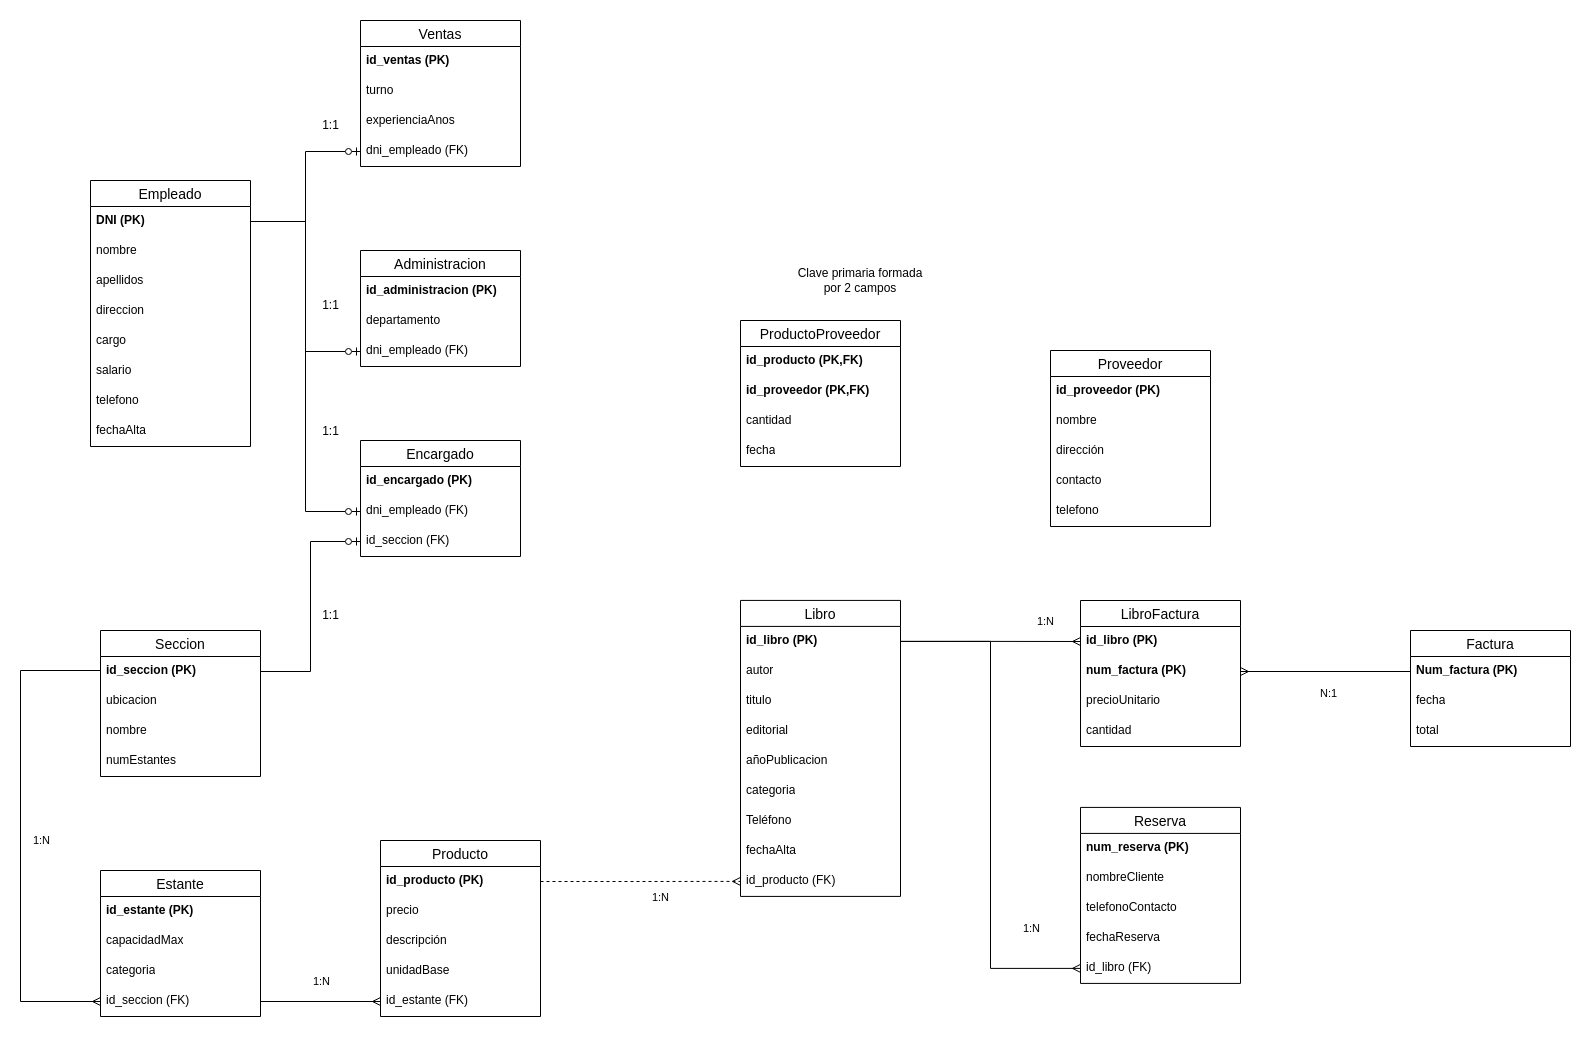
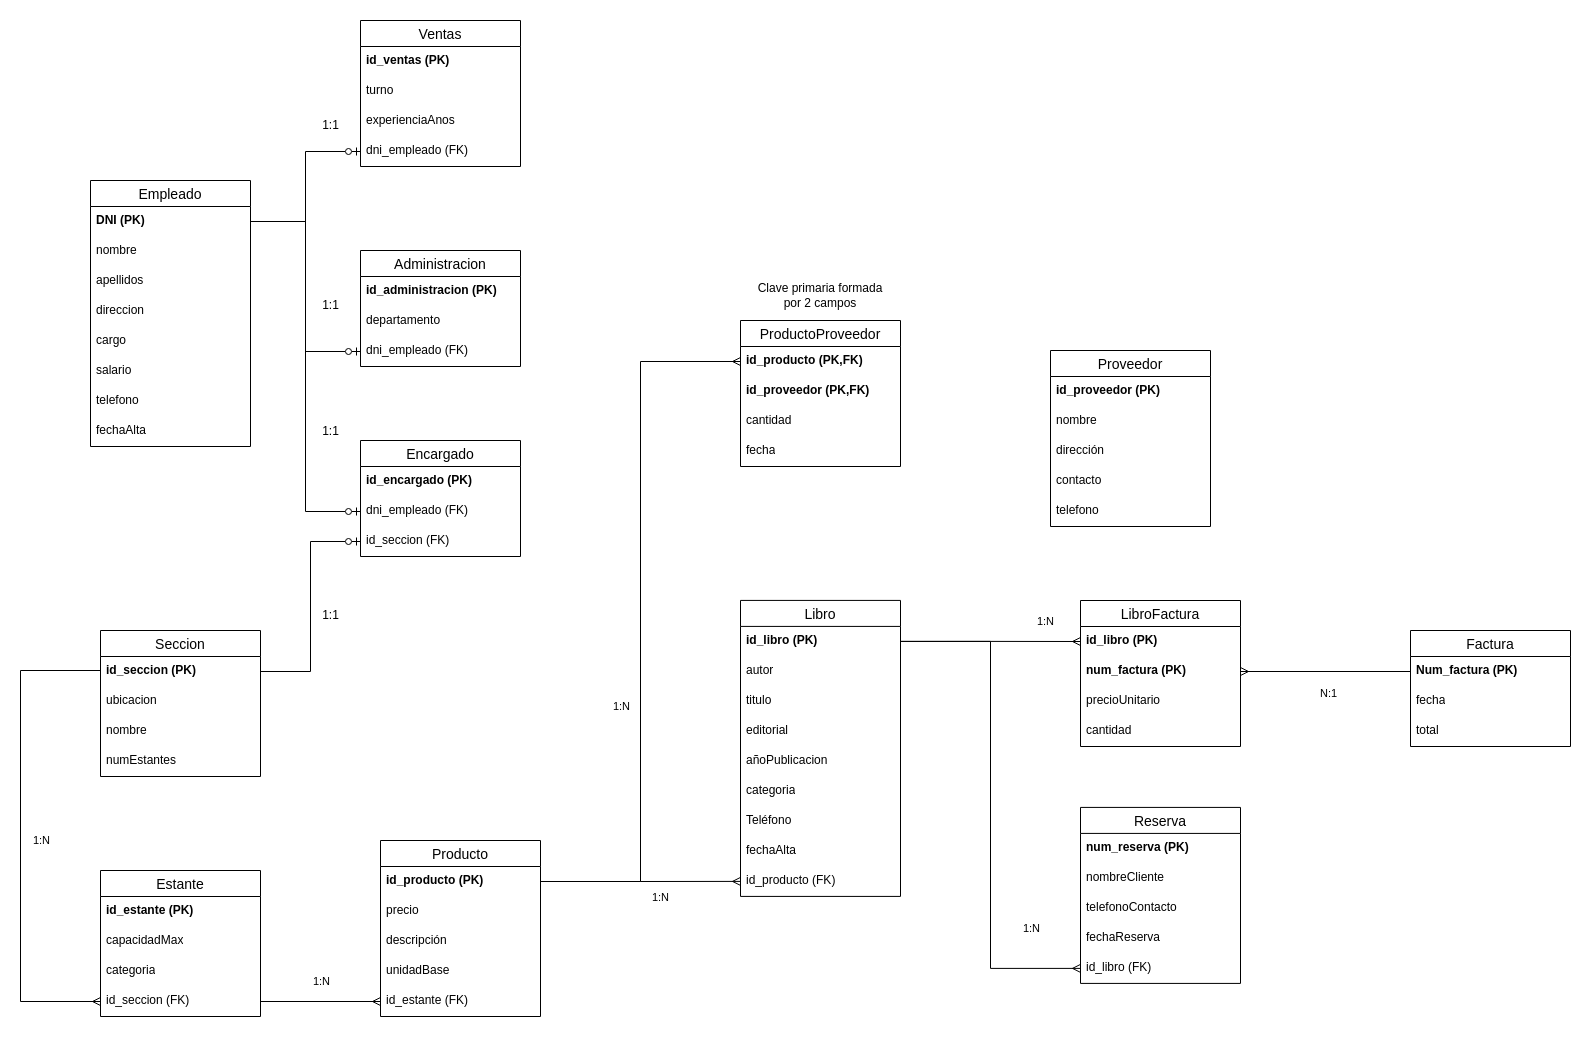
node "Clave primaria formada por 2 campos": moved (861, 281) -> (821, 296)
edge "id_producto (PK)" -> "id_producto (PK,FK)": added, label "1:N"
edge "id_producto (PK)" -> "id_producto (FK)": style dashed -> solid
